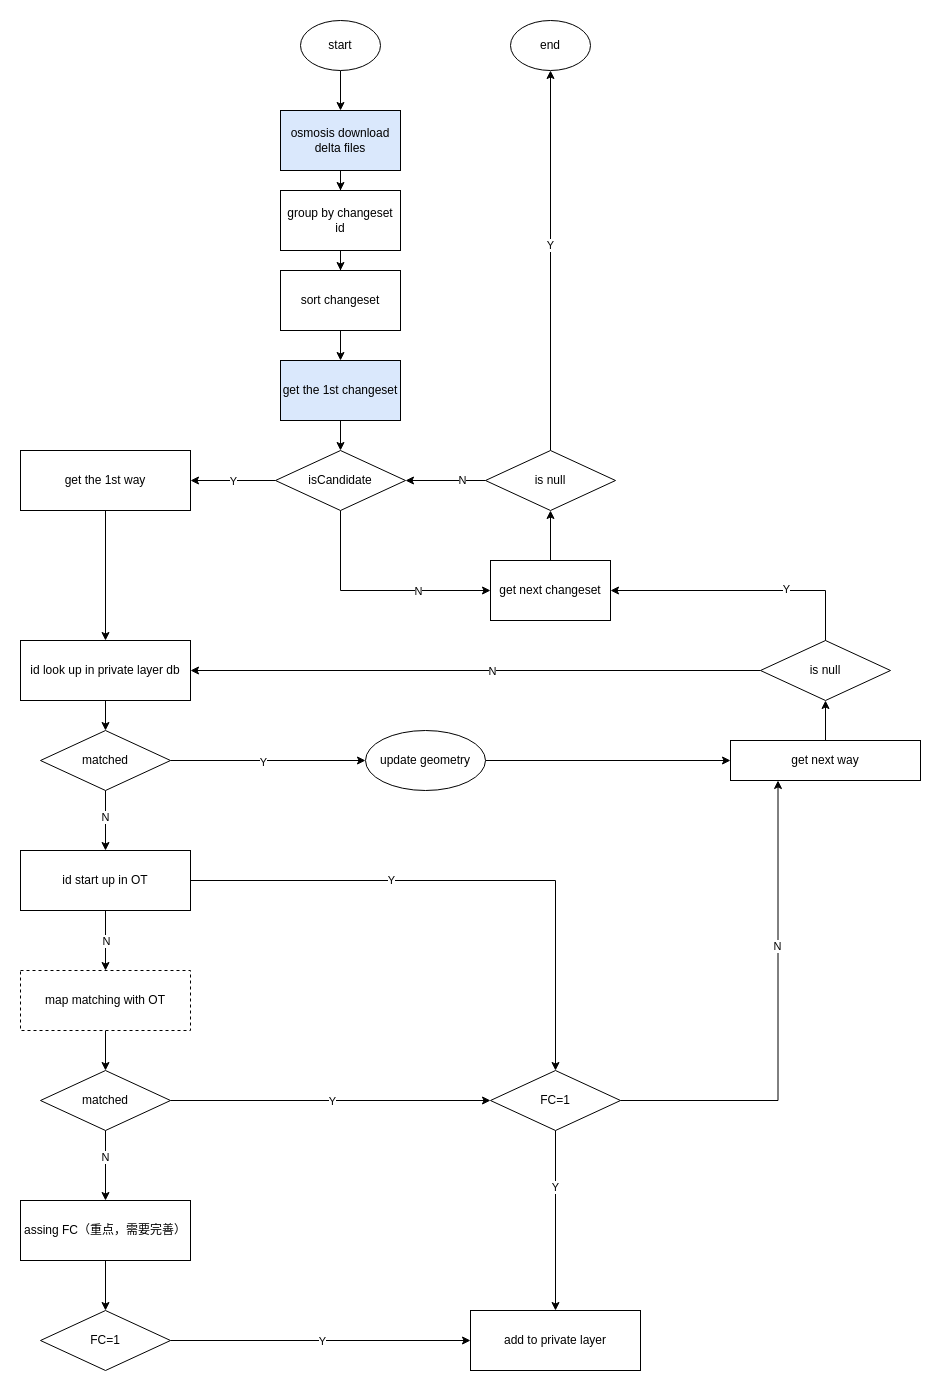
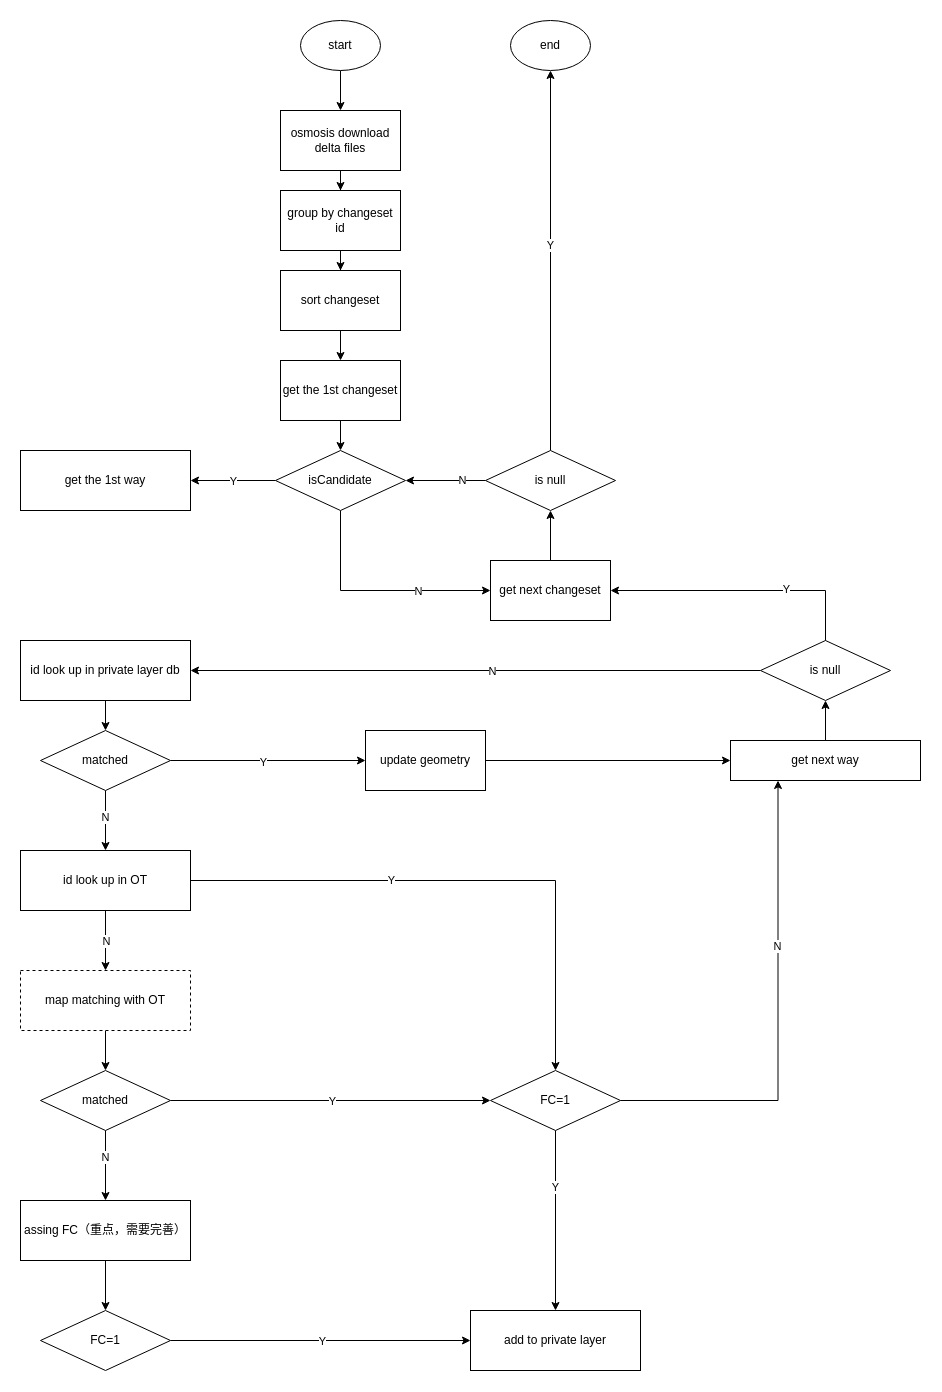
node "osmosis download delta files": fillcolor #dae8fc -> #ffffff
node "get the 1st changeset": fillcolor #dae8fc -> #ffffff
edge "get the 1st way" -> "id look up in private layer db": removed
node "update geometry": shape ellipse -> rectangle
node "id start up in OT": label "id start up in OT" -> "id look up in OT"
